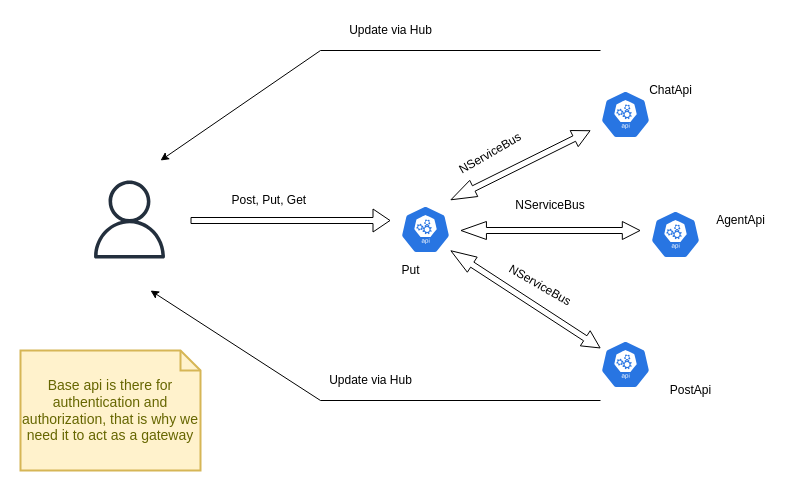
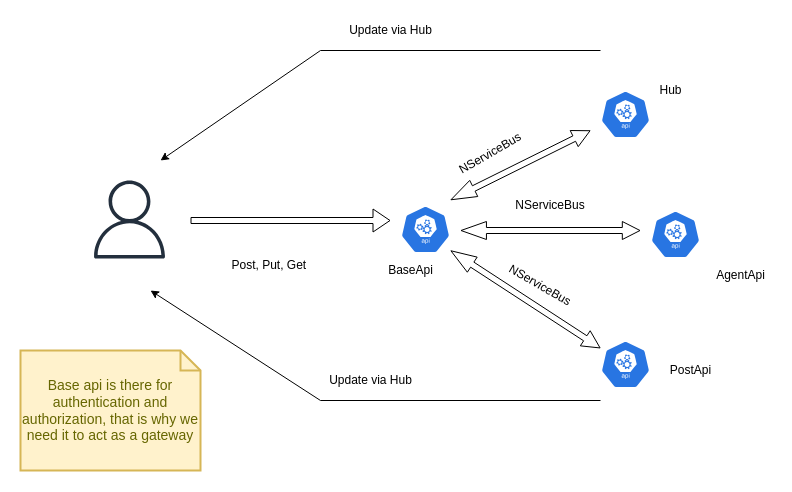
node "ChatApi": label "ChatApi" -> "Hub"
node "Post, Put, Get": moved (271, 201) -> (271, 266)
node "AgentApi": moved (741, 221) -> (741, 276)
node "Put": label "Put" -> "BaseApi"
node "PostApi": moved (691, 391) -> (691, 371)
